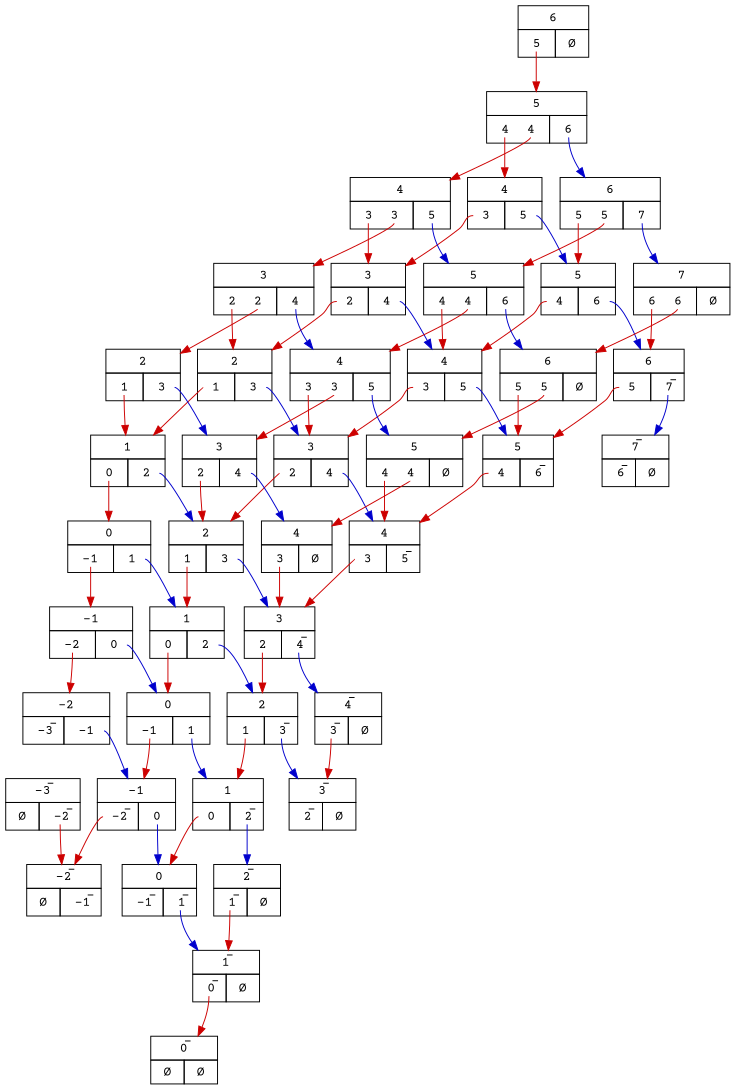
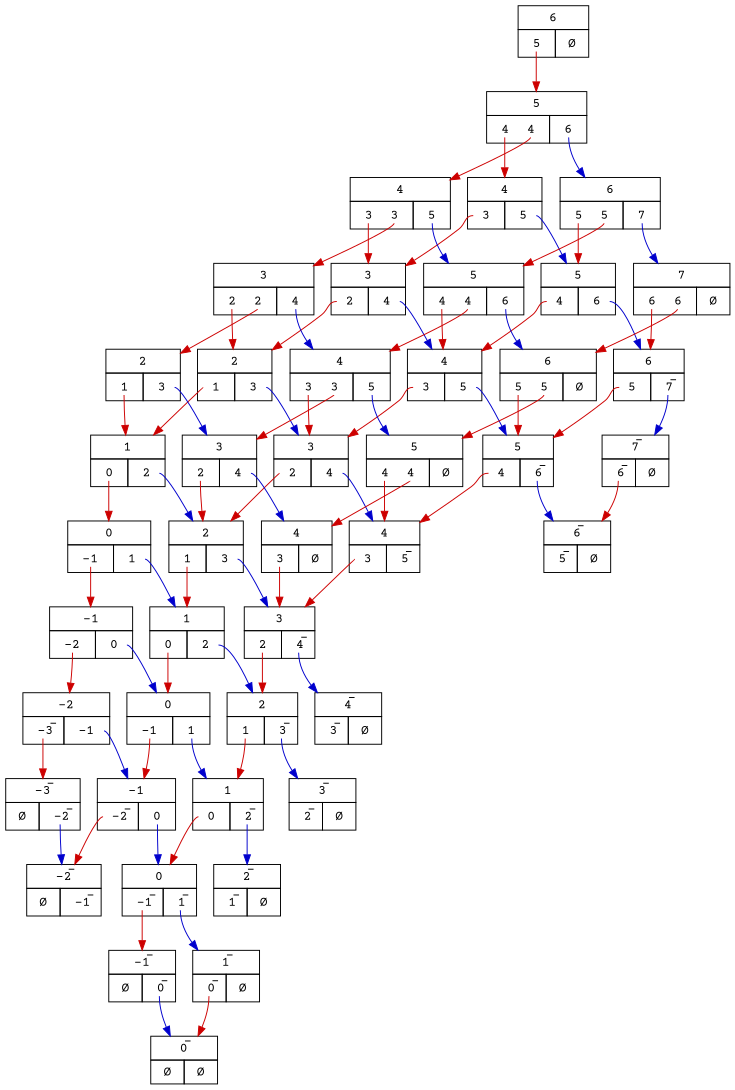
node "6̅": added
edge "-2" -> "-3̅": added
edge "4̅" -> "3̅": removed
edge "-3̅" -> "-2̅": color red3 -> blue3
edge "2̅" -> "1̅": removed
node "-1̅": added
